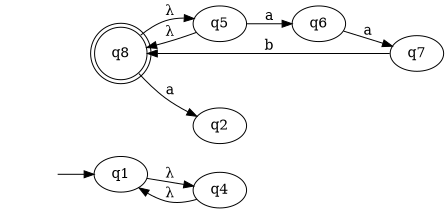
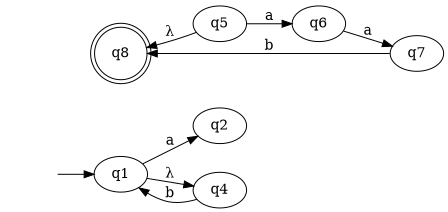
edge "q8" -> "q5": removed, label "λ"
edge "q8" -> "q2": now "q1" -> "q2"
edge "q4" -> "q1": label "λ" -> "b"
